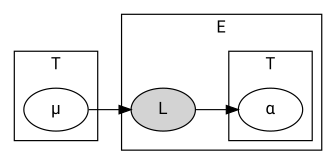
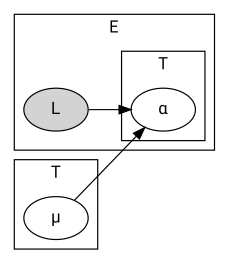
edge "μ" -> "L": now "μ" -> "α"
